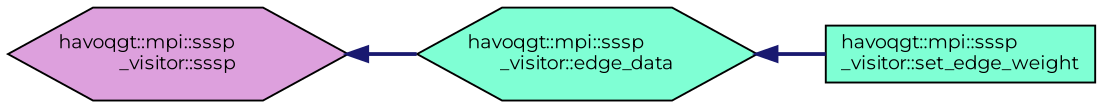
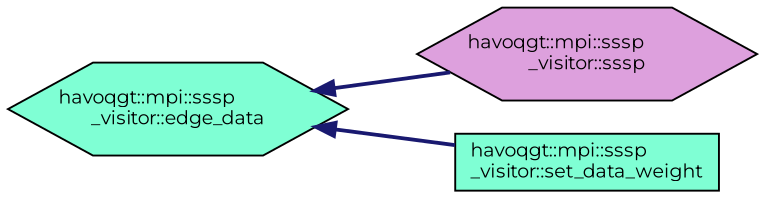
edge "havoqgt::mpi::sssp _visitor::edge_data" -> "havoqgt::mpi::sssp _visitor::sssp": reversed
node "havoqgt::mpi::sssp _visitor::set_edge_weight": label "havoqgt::mpi::sssp _visitor::set_edge_weight" -> "havoqgt::mpi::sssp _visitor::set_data_weight"
